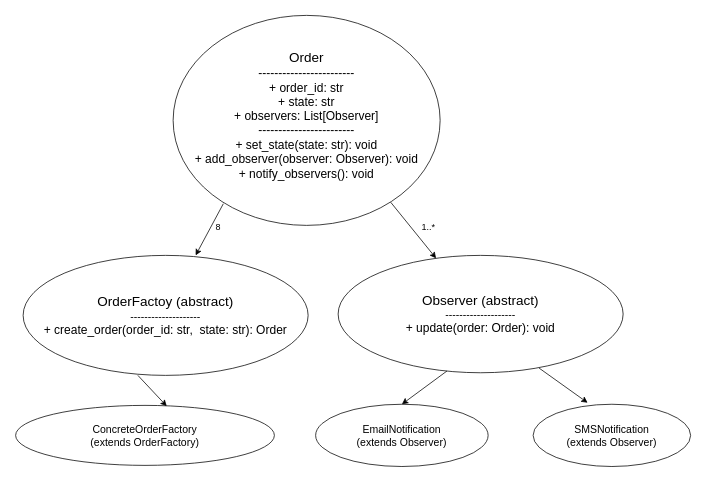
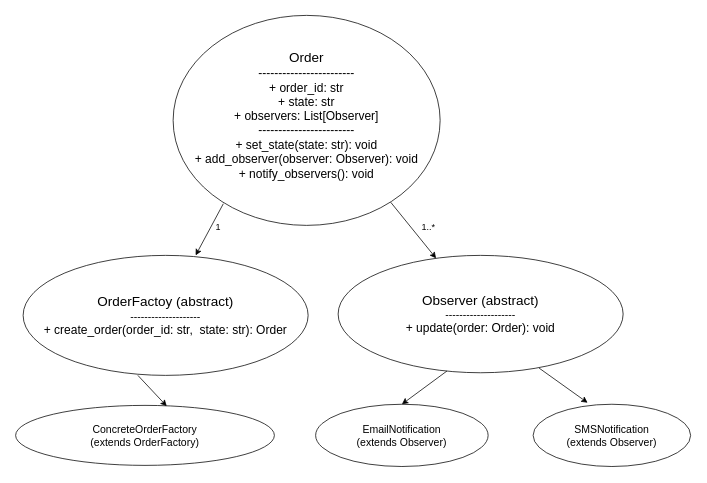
node "8": label "8" -> "1"
